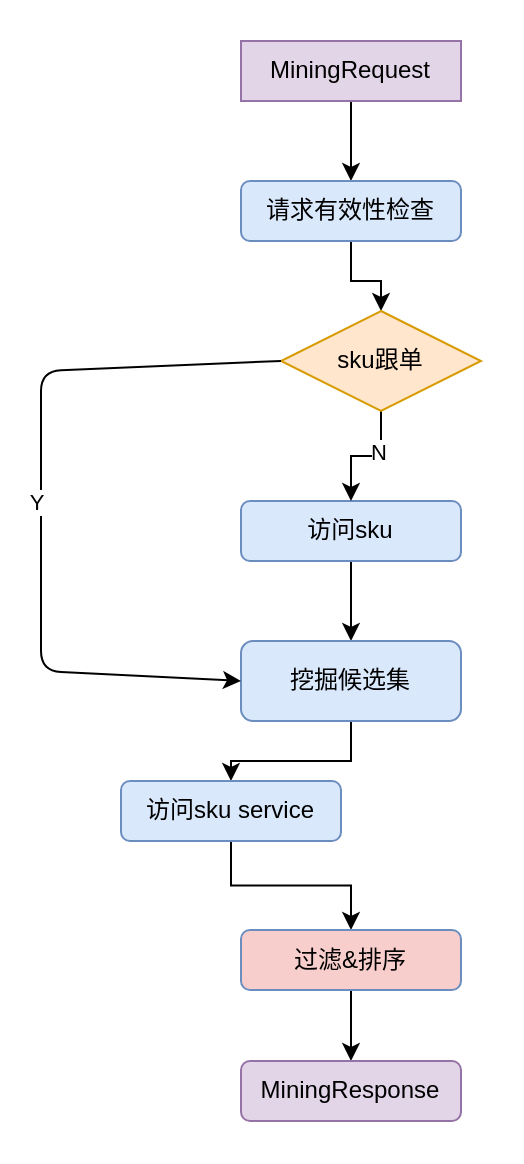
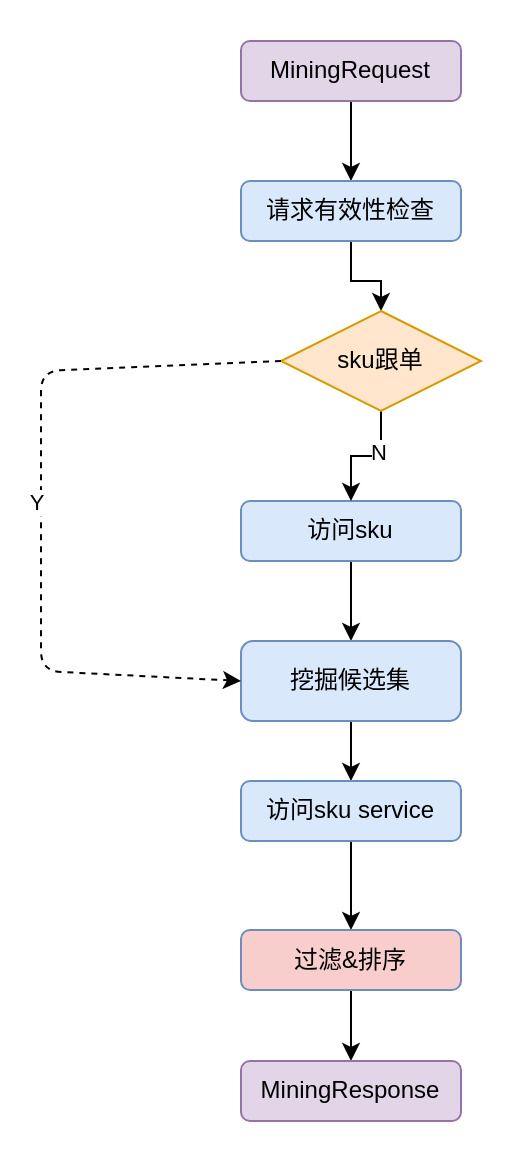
node "MiningRequest": shape rectangle -> rounded rectangle
edge "sku跟单" -> "挖掘候选集": style solid -> dashed
node "访问sku service": moved (231, 811) -> (351, 811)
